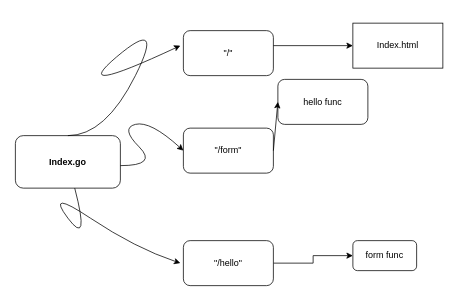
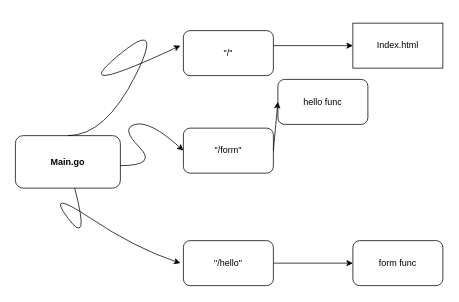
node "Index.go": label "Index.go" -> "Main.go"
node "form func": size 64x30 -> 90x45
